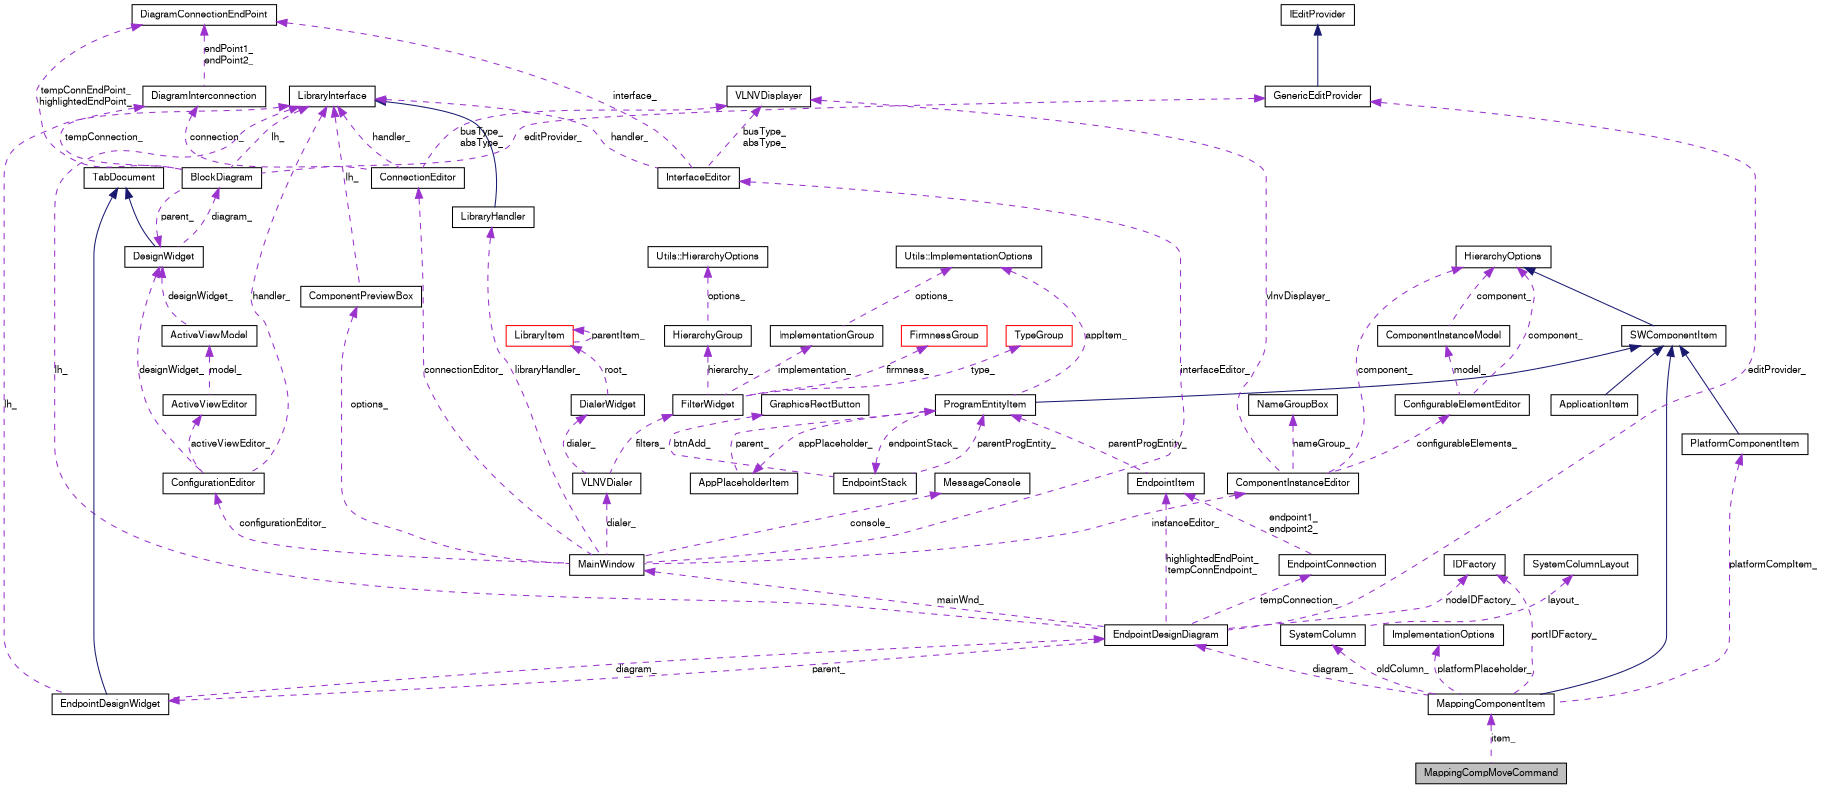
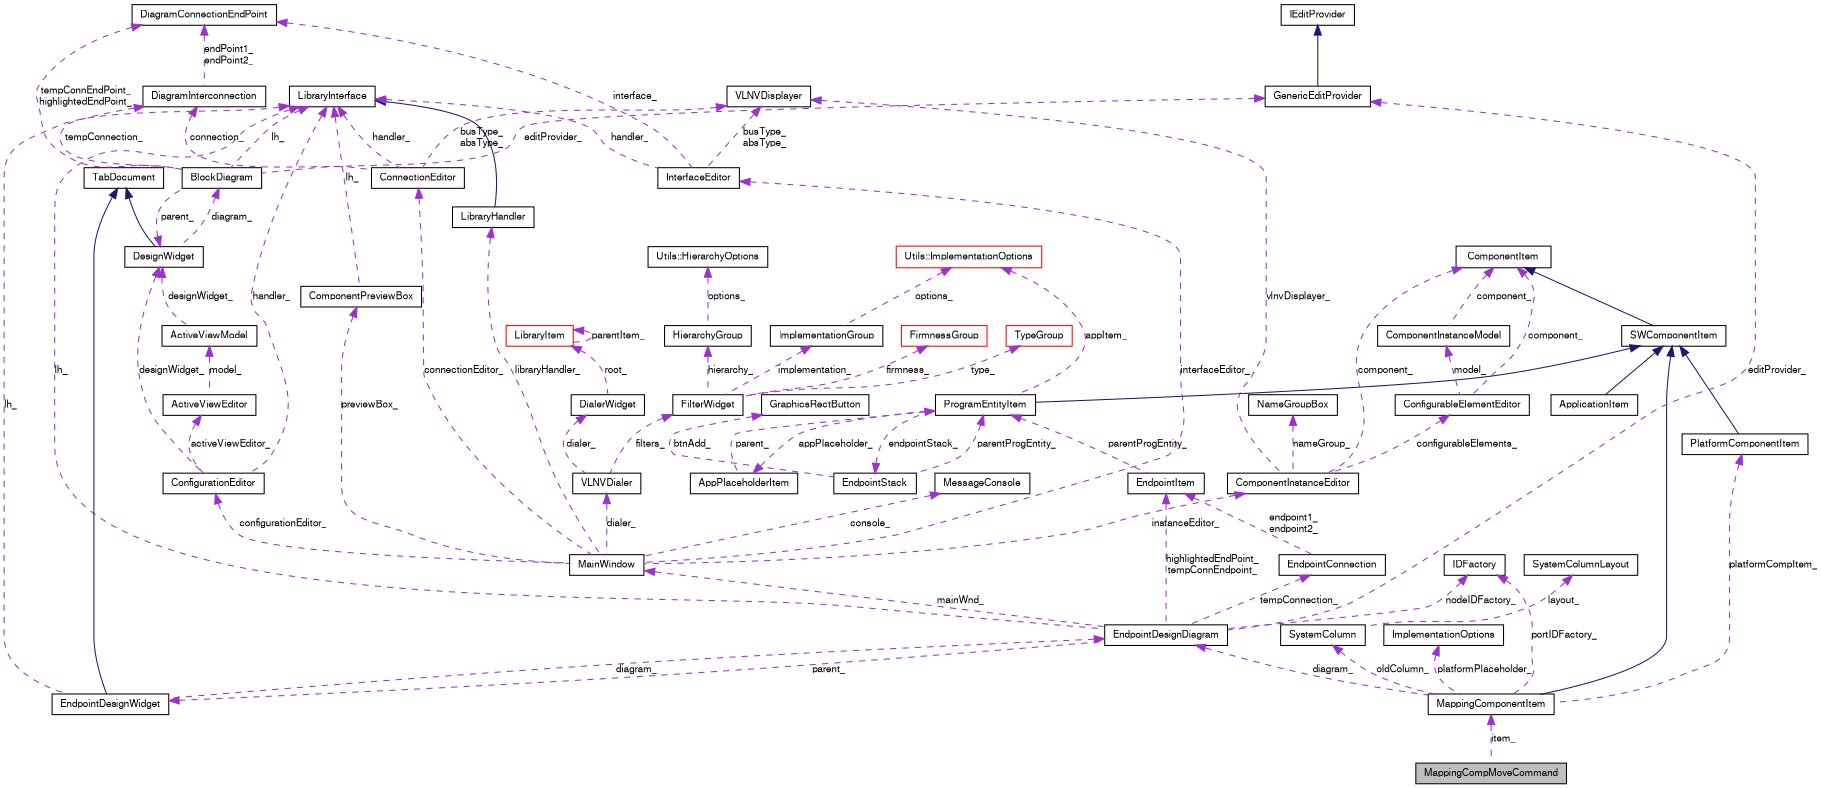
node "Utils::ImplementationOptions": color black -> red
node "HierarchyOptions": label "HierarchyOptions" -> "ComponentItem"
edge "MainWindow" -> "ComponentPreviewBox": label "options_" -> "previewBox_"
